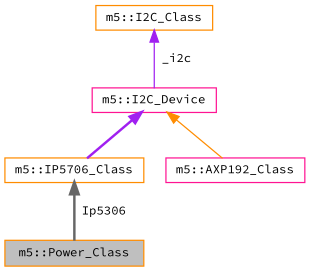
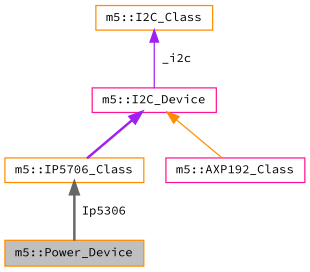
node "m5::Power_Class": label "m5::Power_Class" -> "m5::Power_Device"
